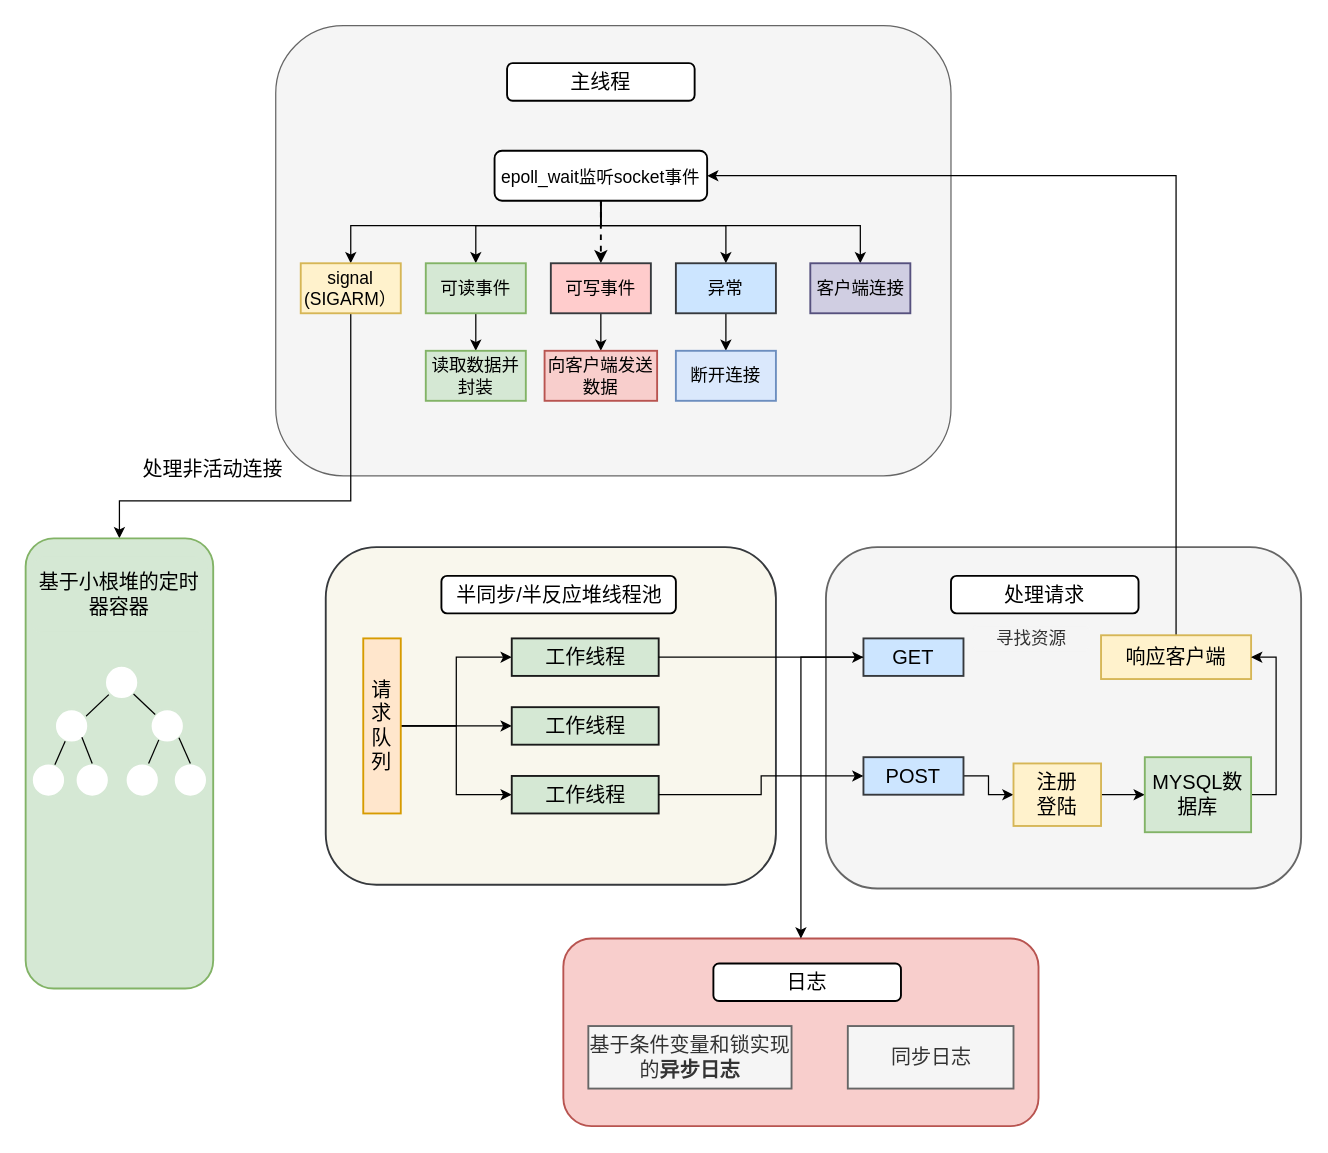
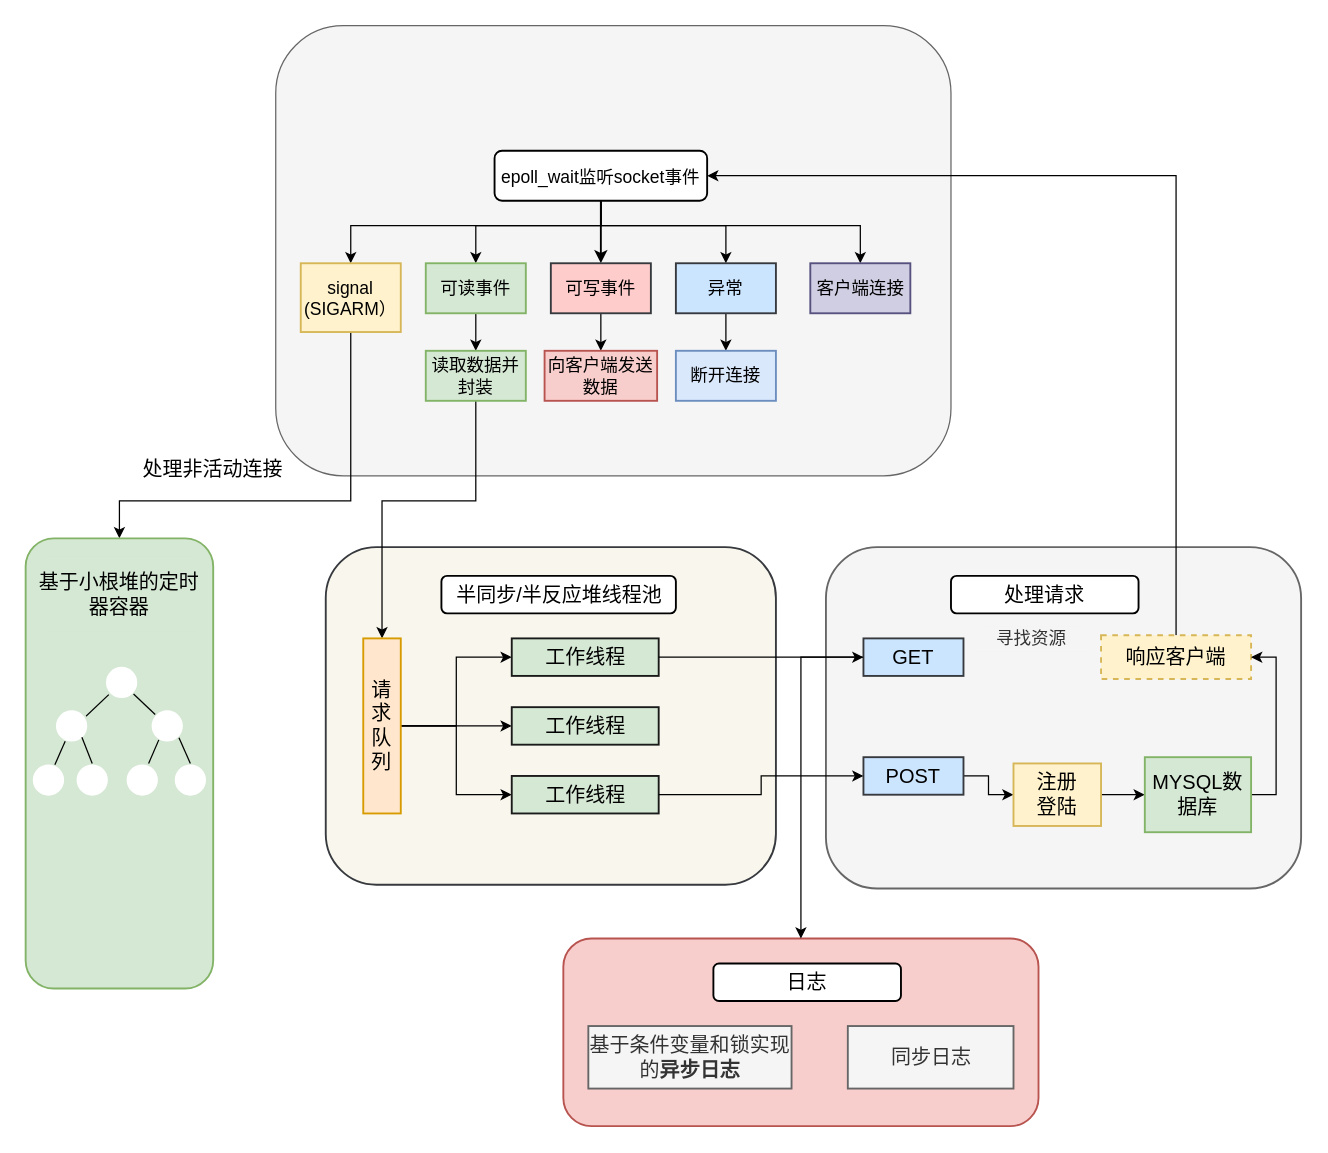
node "主线程": removed
edge "epoll_wait监听socket事件" -> "可写事件": style dashed -> solid
node "signal (SIGARM）": size 100x50 -> 100x69
edge "读取数据并封装" -> "请求队列": added
node "响应客户端": style solid -> dashed
